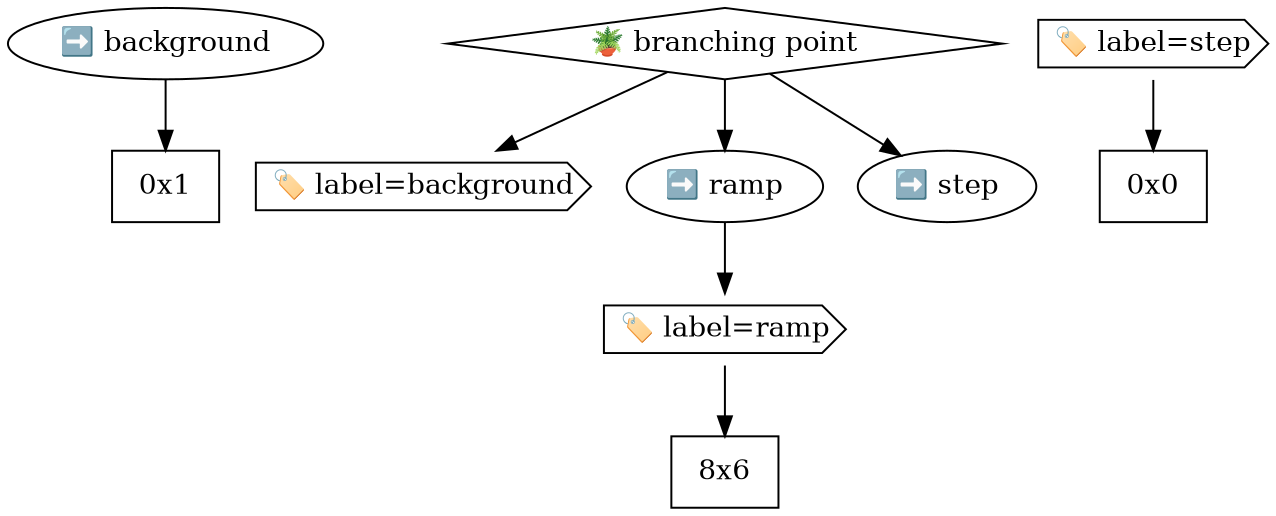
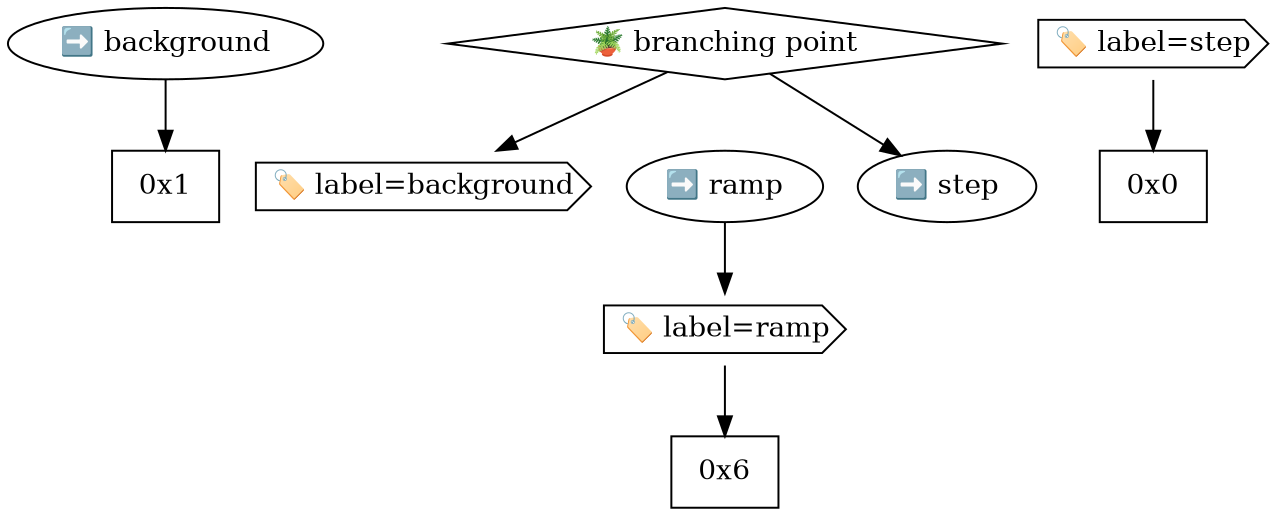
edge "🪴 branching point" -> "➡️ ramp": removed
node "8x6": label "8x6" -> "0x6"
